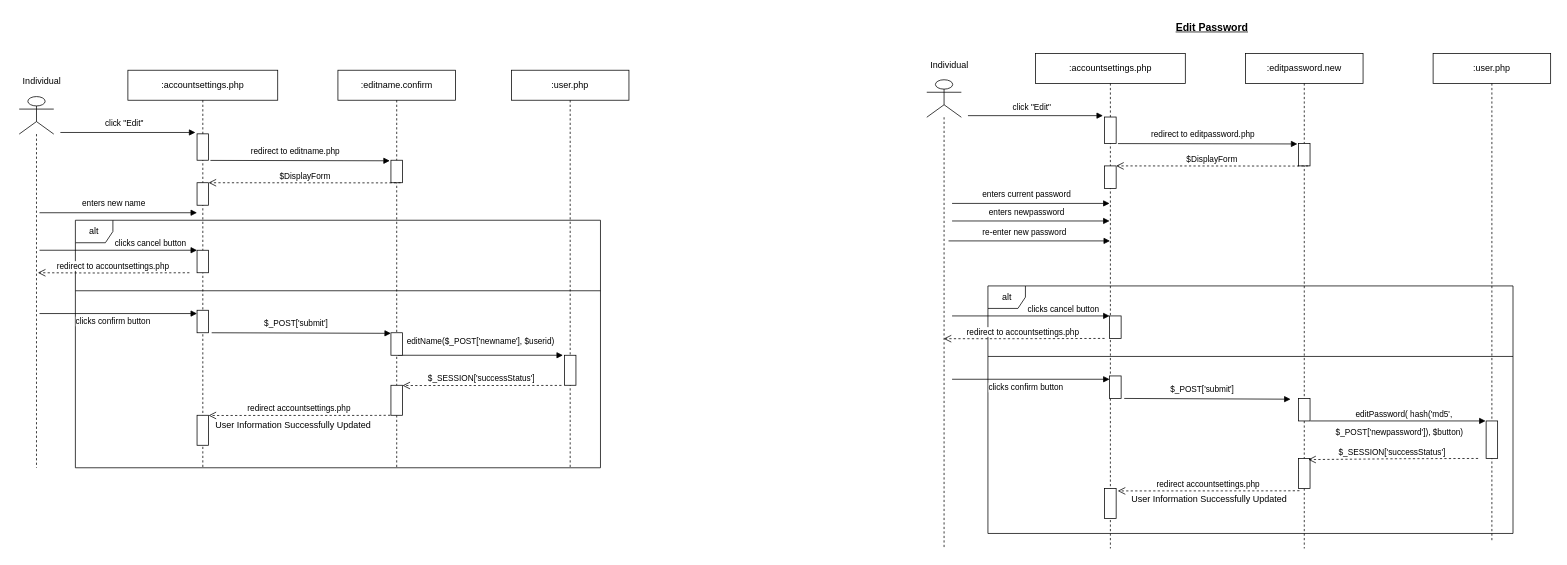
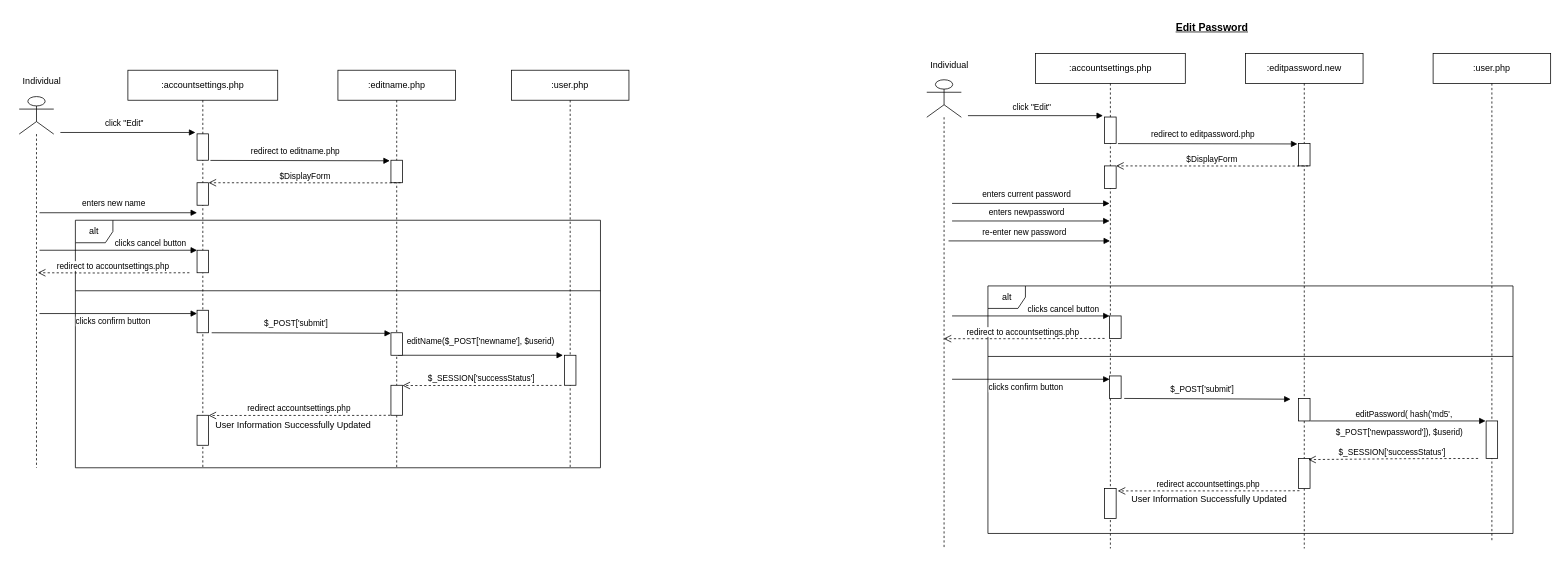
node ":editname.confirm": label ":editname.confirm" -> ":editname.php"
node "$_POST['newpassword']), $button)": label "$_POST['newpassword']), $button)" -> "$_POST['newpassword']), $userid)"
